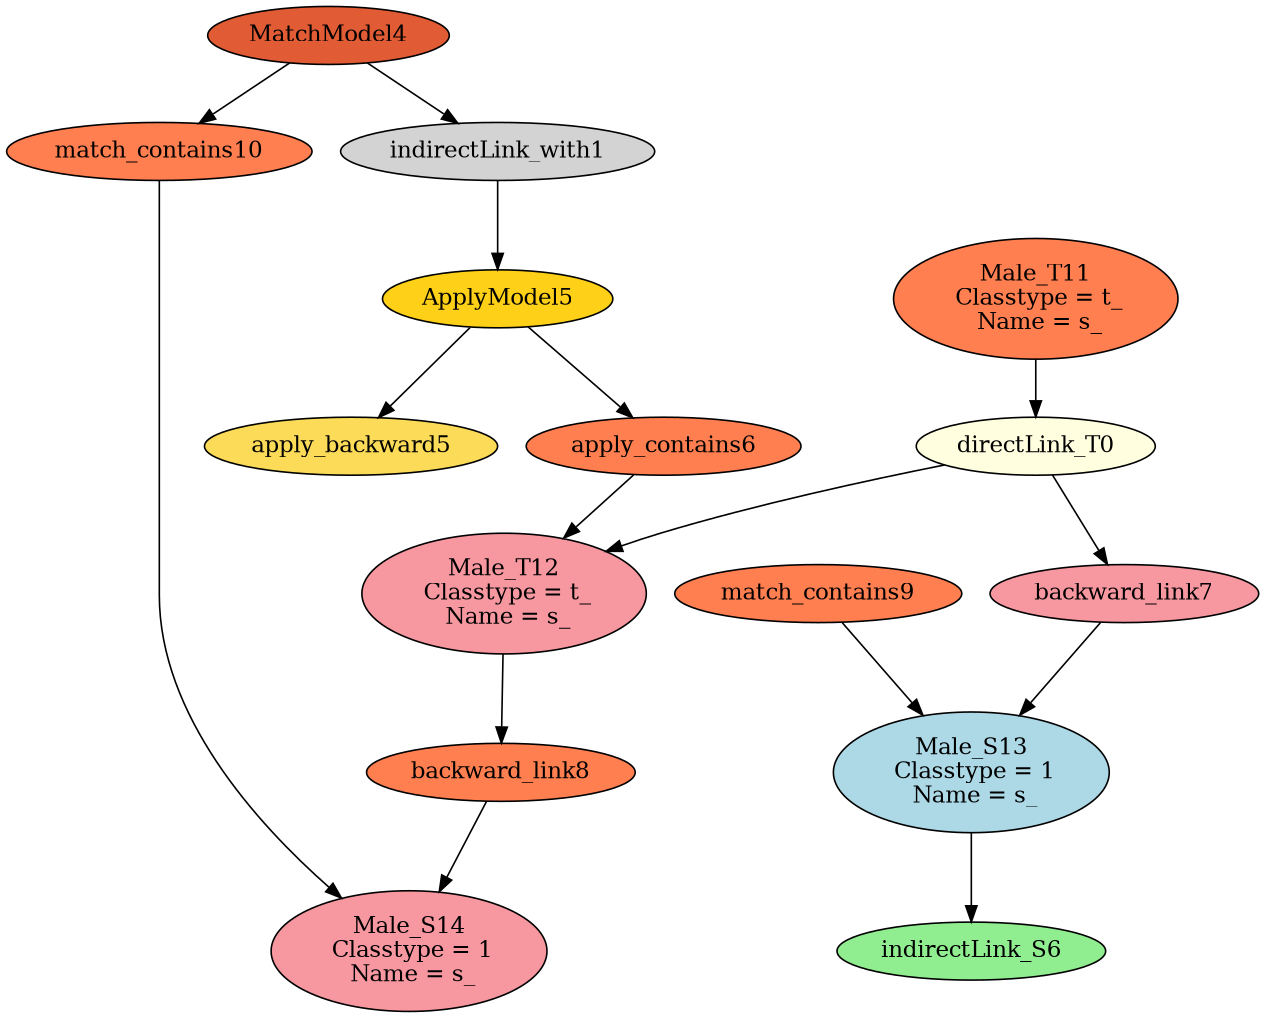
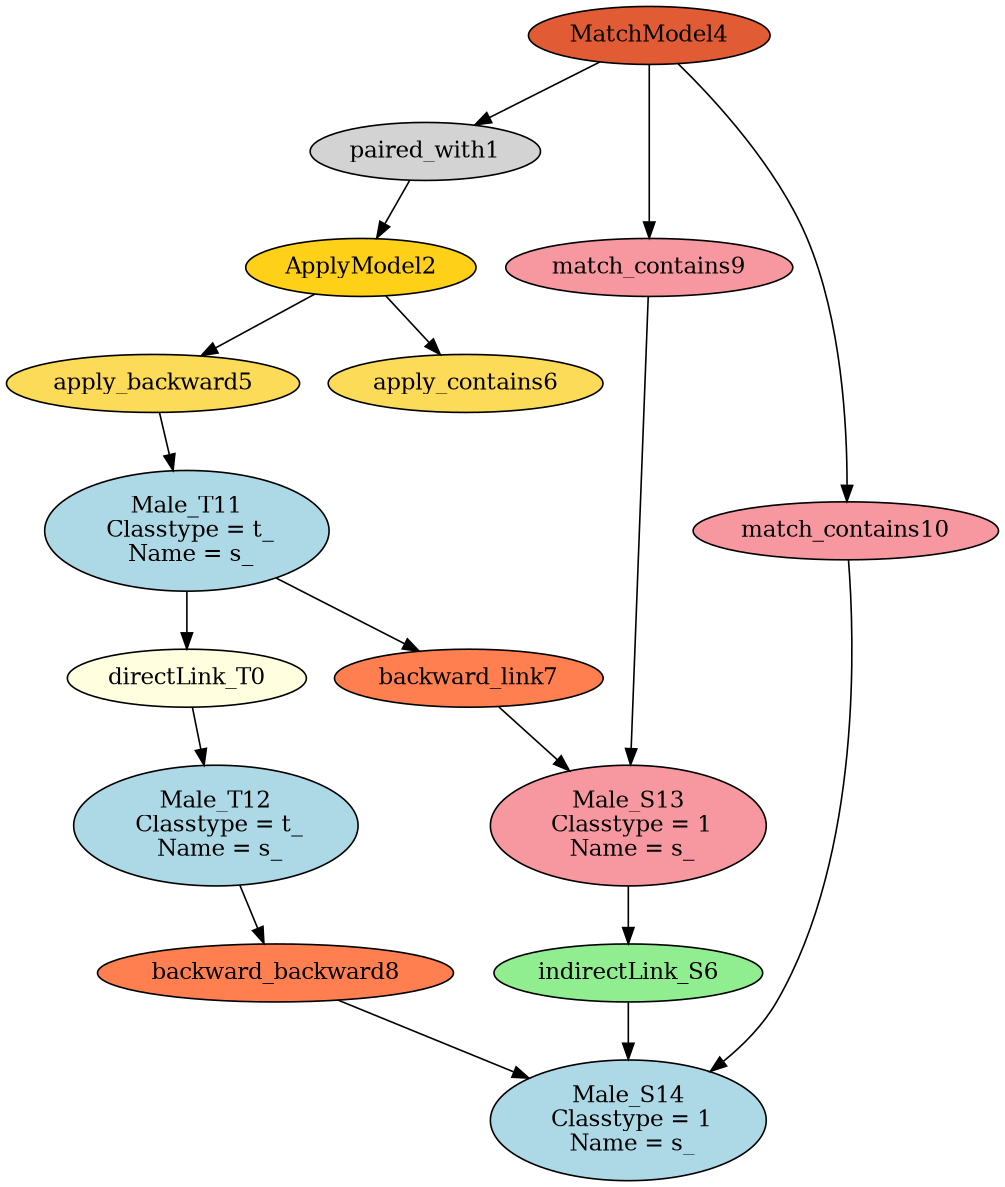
edge "MatchModel4" -> "match_contains9": added
node "match_contains10": fillcolor coral -> #f798a1
node "indirectLink_with1": label "indirectLink_with1" -> "paired_with1"
node "ApplyModel5": label "ApplyModel5" -> "ApplyModel2"
node "Male_T11 Classtype = t_ Name = s_": fillcolor coral -> lightblue
edge "apply_backward5" -> "Male_T11 Classtype = t_ Name = s_": added
node "apply_contains6": fillcolor coral -> #fcdb58
edge "apply_contains6" -> "Male_T12 Classtype = t_ Name = s_": removed
edge "directLink_T0" -> "backward_link7": now "Male_T11 Classtype = t_ Name = s_" -> "backward_link7"
node "Male_T12 Classtype = t_ Name = s_": fillcolor #f798a1 -> lightblue
node "match_contains9": fillcolor coral -> #f798a1
node "backward_link7": fillcolor #f798a1 -> coral
node "backward_link8": label "backward_link8" -> "backward_backward8"
node "Male_S13 Classtype = 1 Name = s_": fillcolor lightblue -> #f798a1
node "Male_S14 Classtype = 1 Name = s_": fillcolor #f798a1 -> lightblue
edge "indirectLink_S6" -> "Male_S14 Classtype = 1 Name = s_": added
